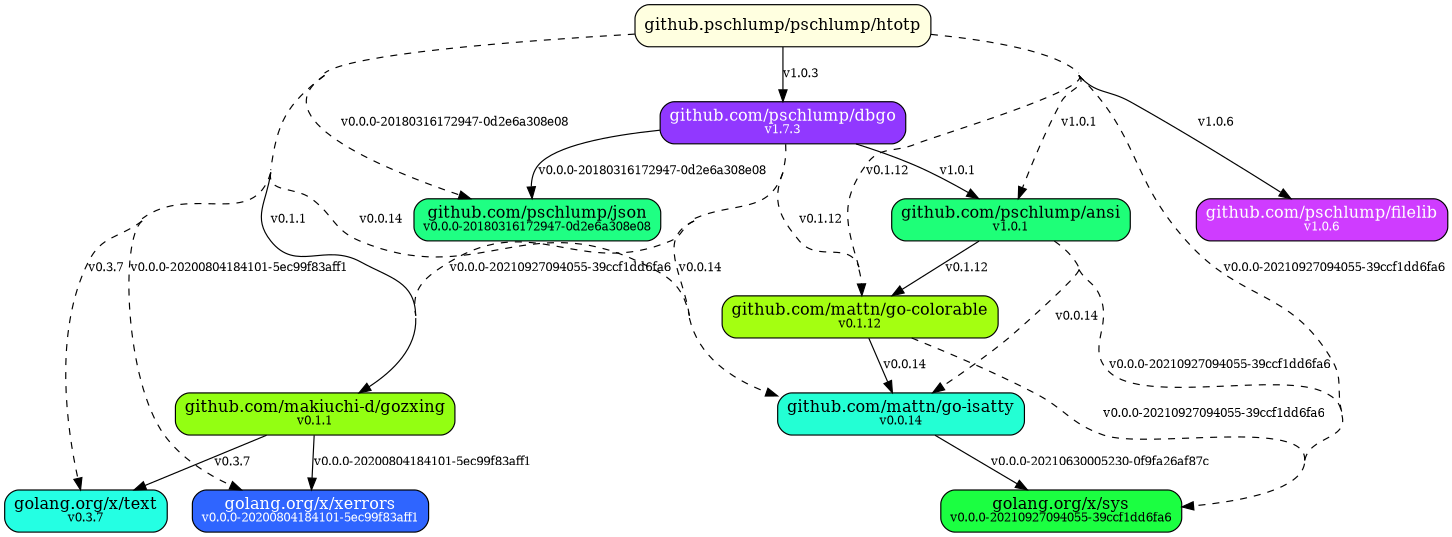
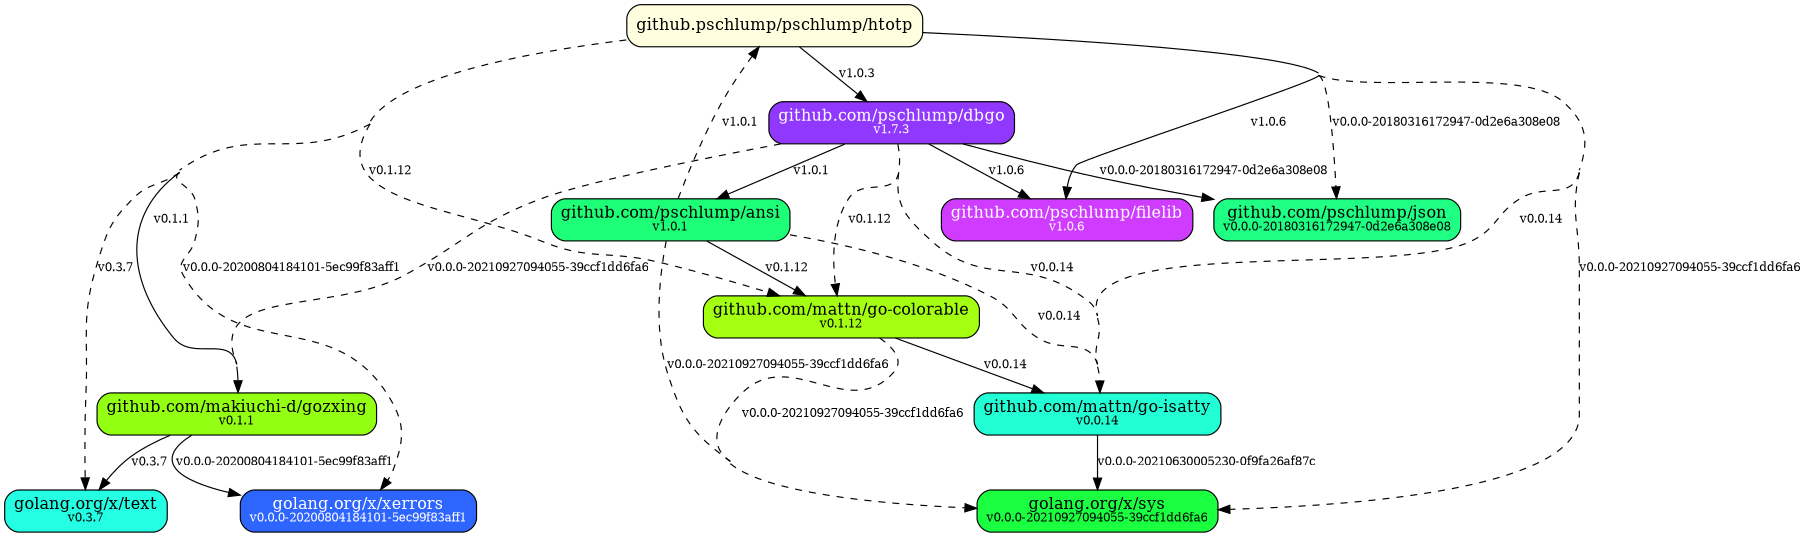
edge "github.pschlump/pschlump/htotp" -> "github.com/pschlump/ansi": reversed
edge "github.com/pschlump/dbgo" -> "github.com/pschlump/filelib": added, label "v1.0.6"
